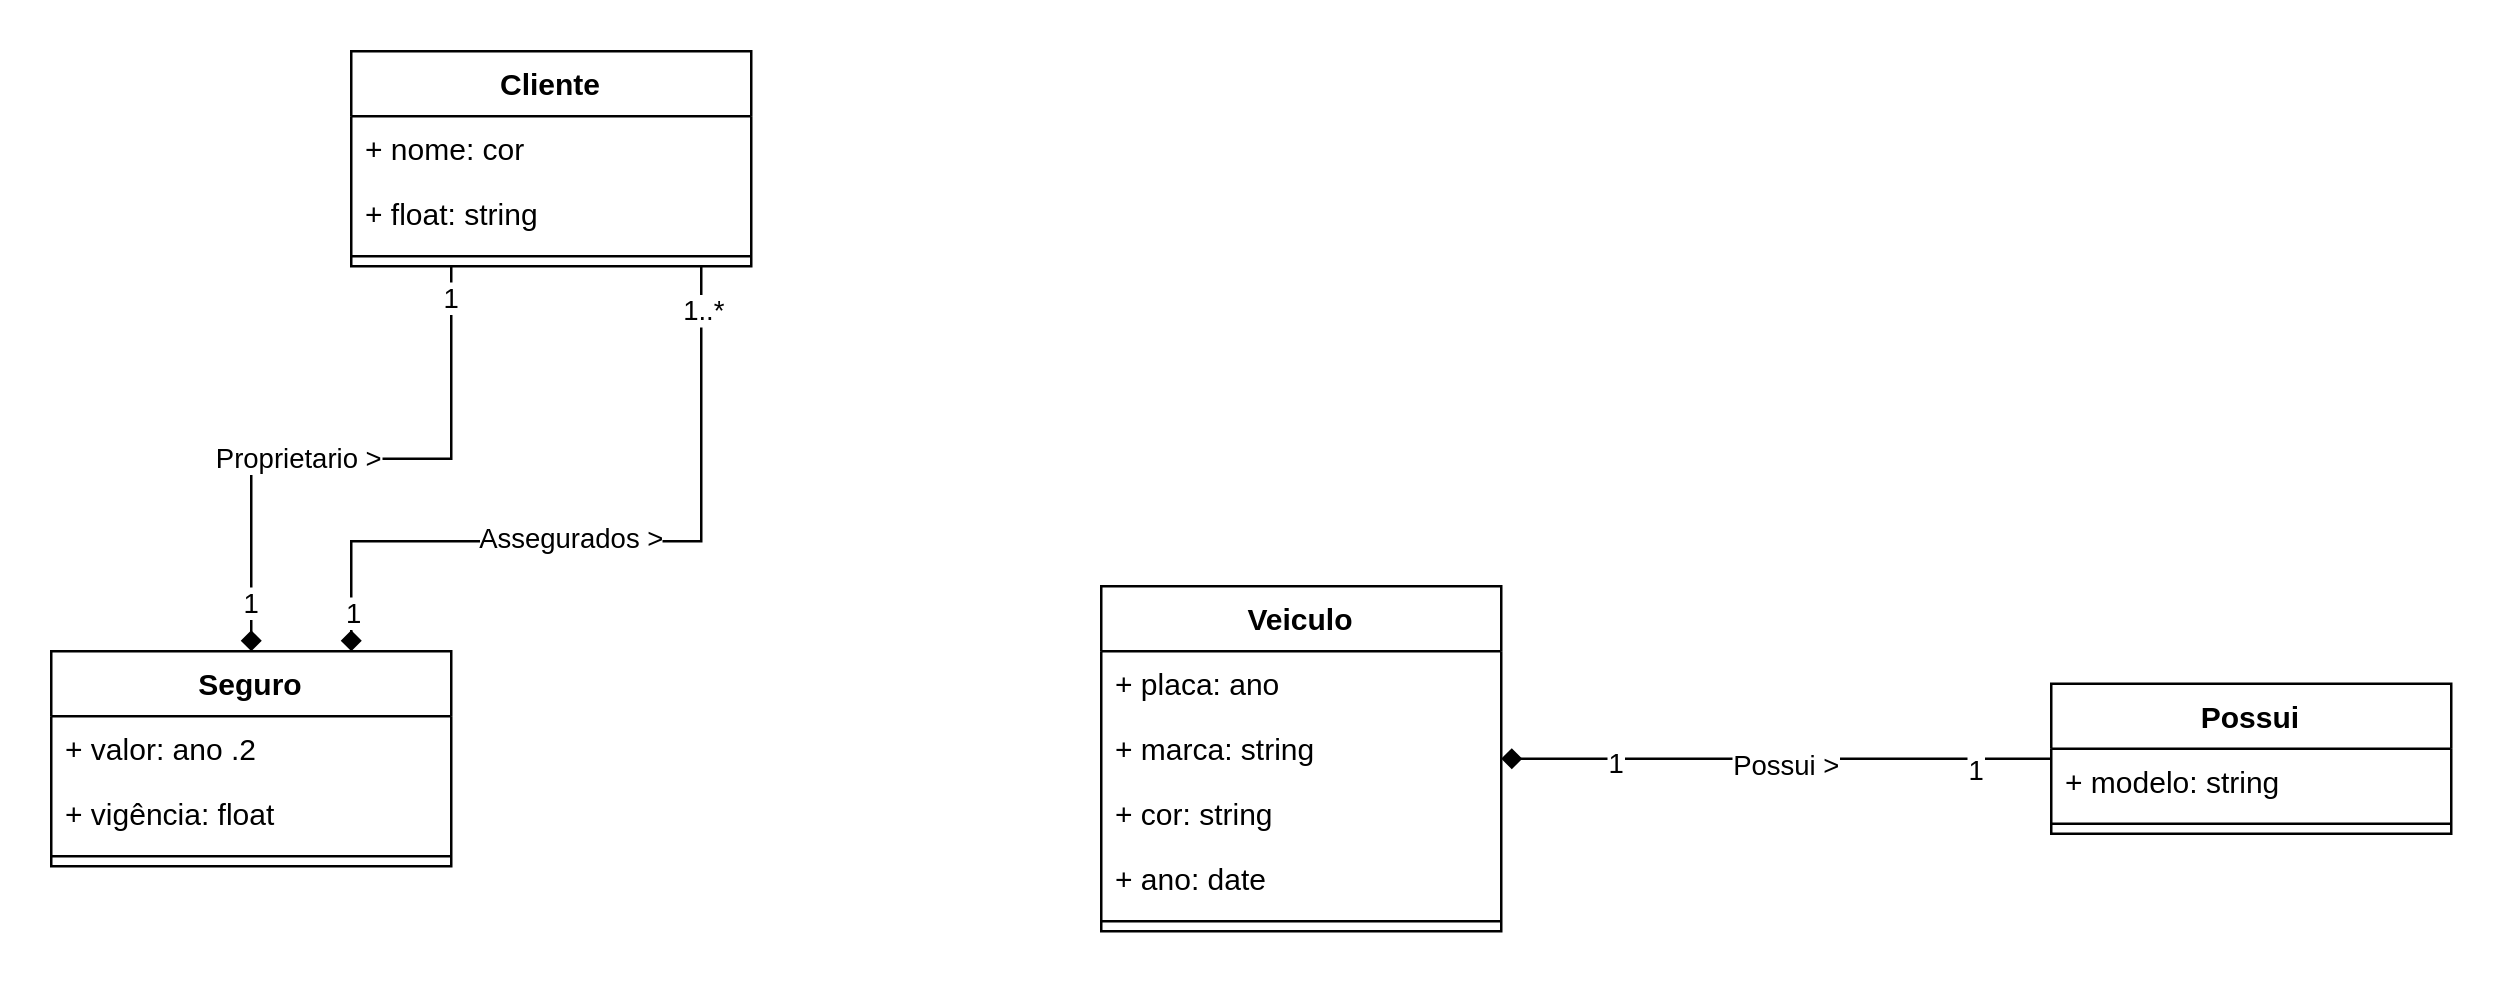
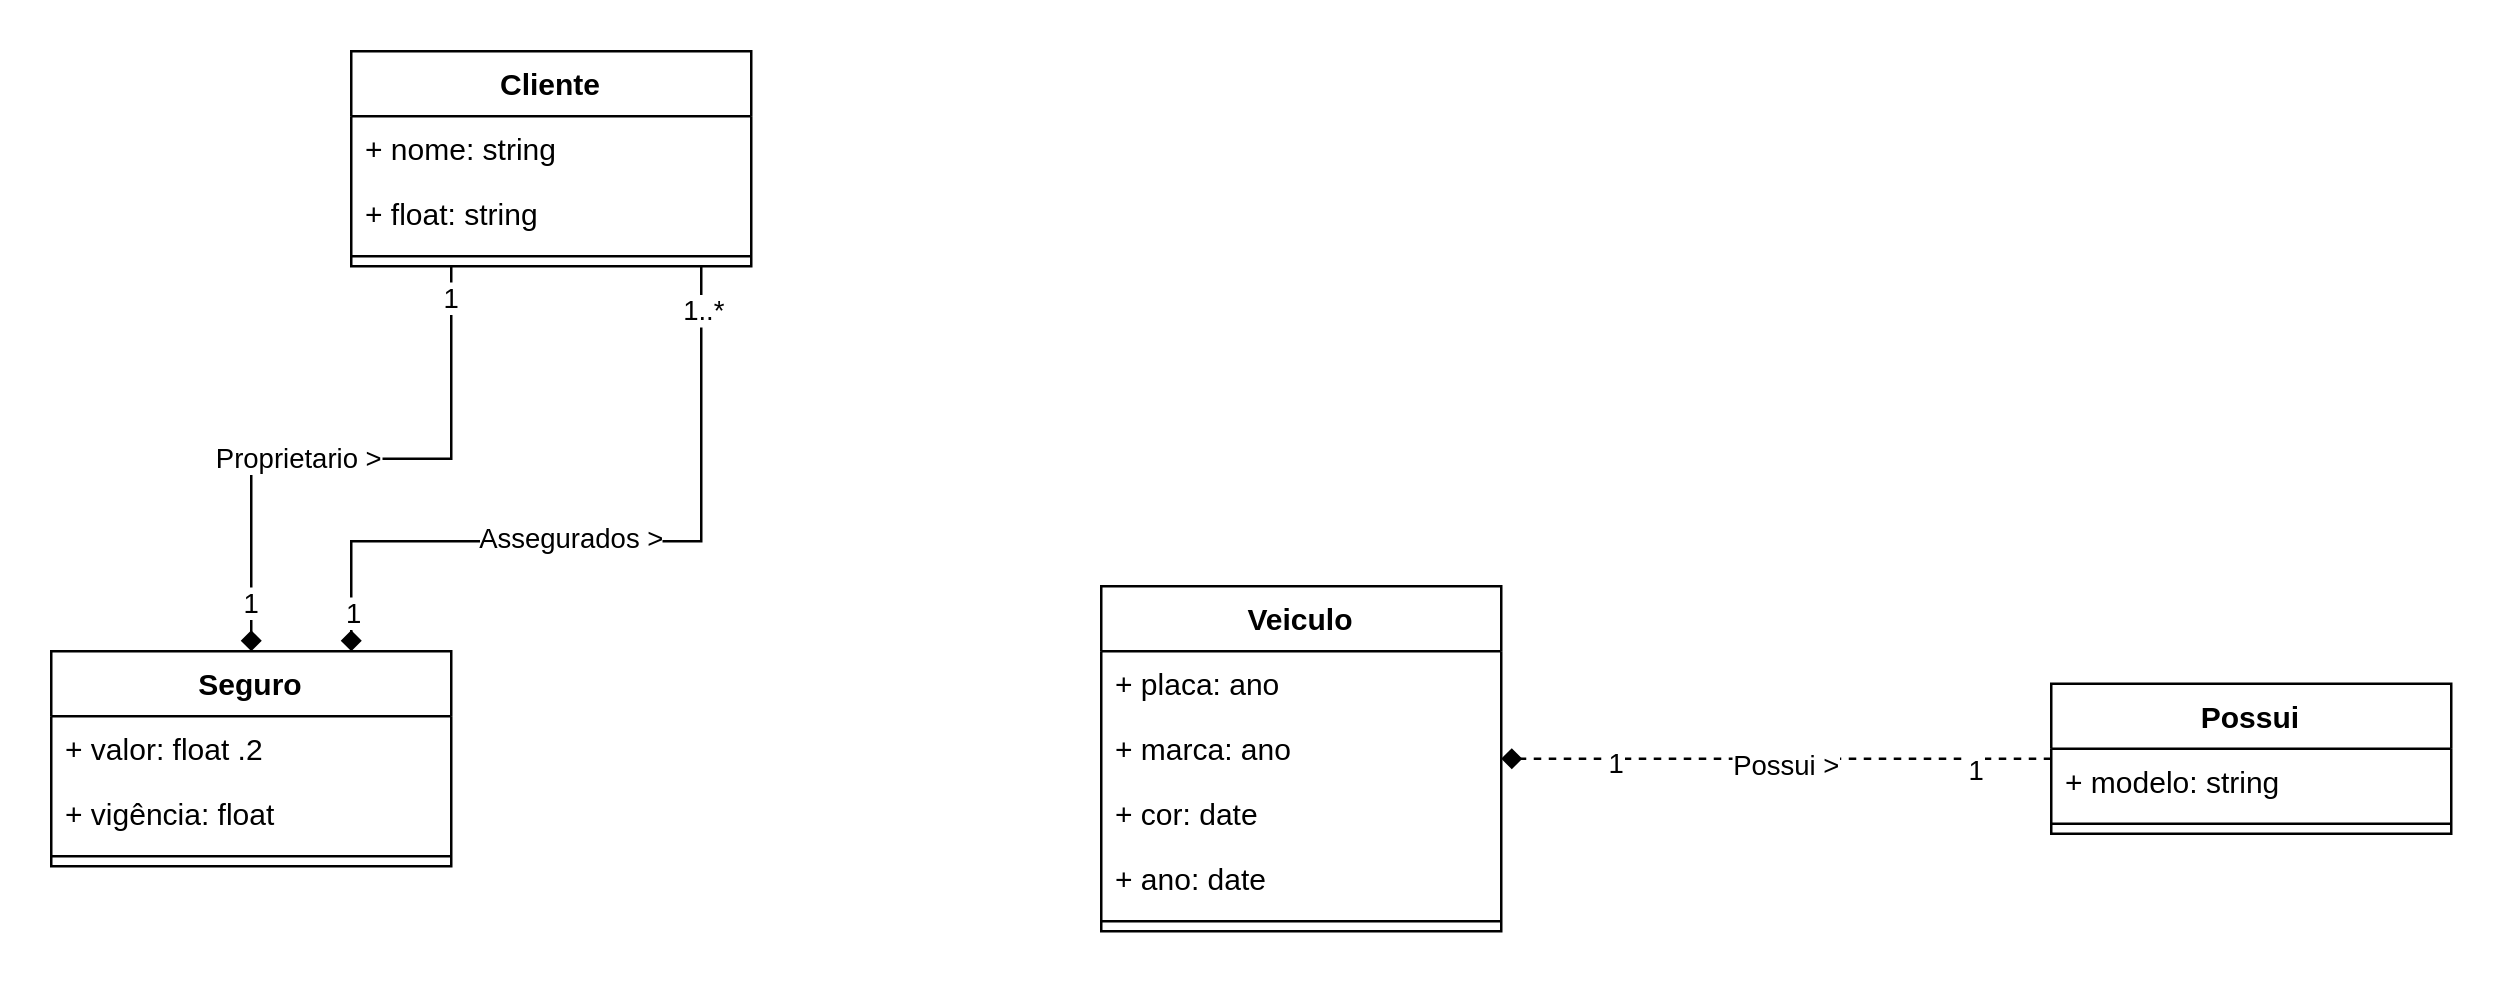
node "+ nome: cor": label "+ nome: cor" -> "+ nome: string"
node "+ valor: ano .2": label "+ valor: ano .2" -> "+ valor: float .2"
node "+ marca: string": label "+ marca: string" -> "+ marca: ano"
edge "Possui" -> "Veiculo": style solid -> dashed
node "+ cor: string": label "+ cor: string" -> "+ cor: date"
